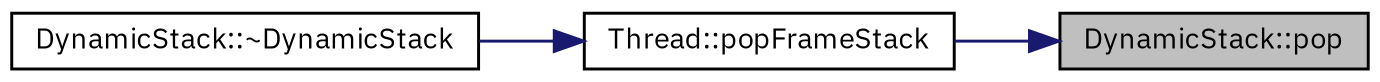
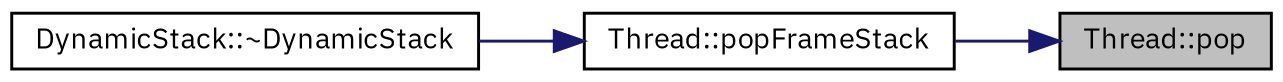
node "DynamicStack::pop": label "DynamicStack::pop" -> "Thread::pop"
